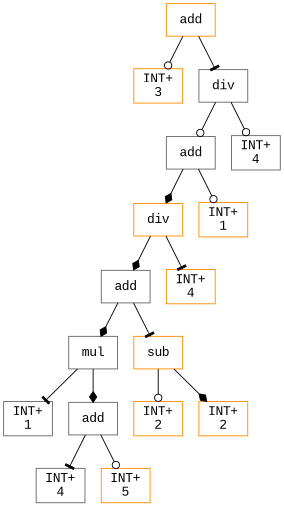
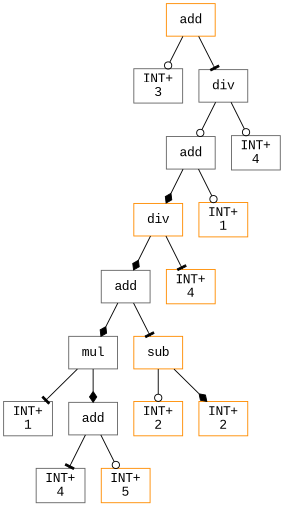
node "INT+ 3": color darkorange -> gray40
